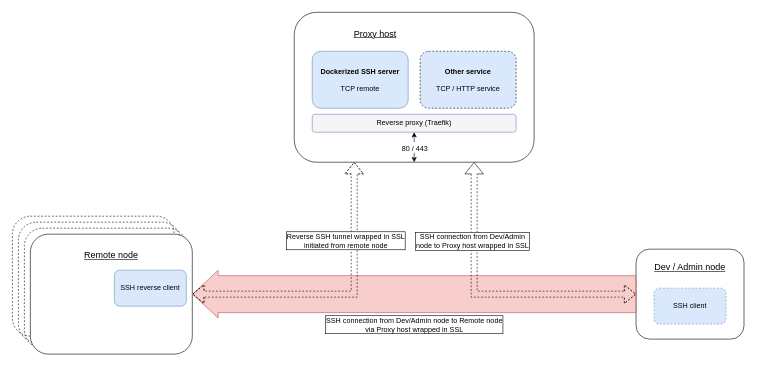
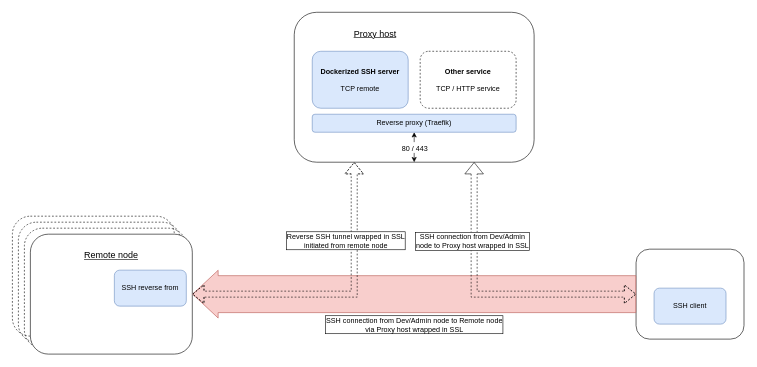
node "Other service TCP / HTTP service": fillcolor #dae8fc -> #ffffff
node "Reverse proxy (Traefik)": fillcolor #f5f5f5 -> #dae8fc
node "Dev / Admin node": removed
node "SSH reverse client": label "SSH reverse client" -> "SSH reverse from"
node "SSH client": style dashed -> solid
